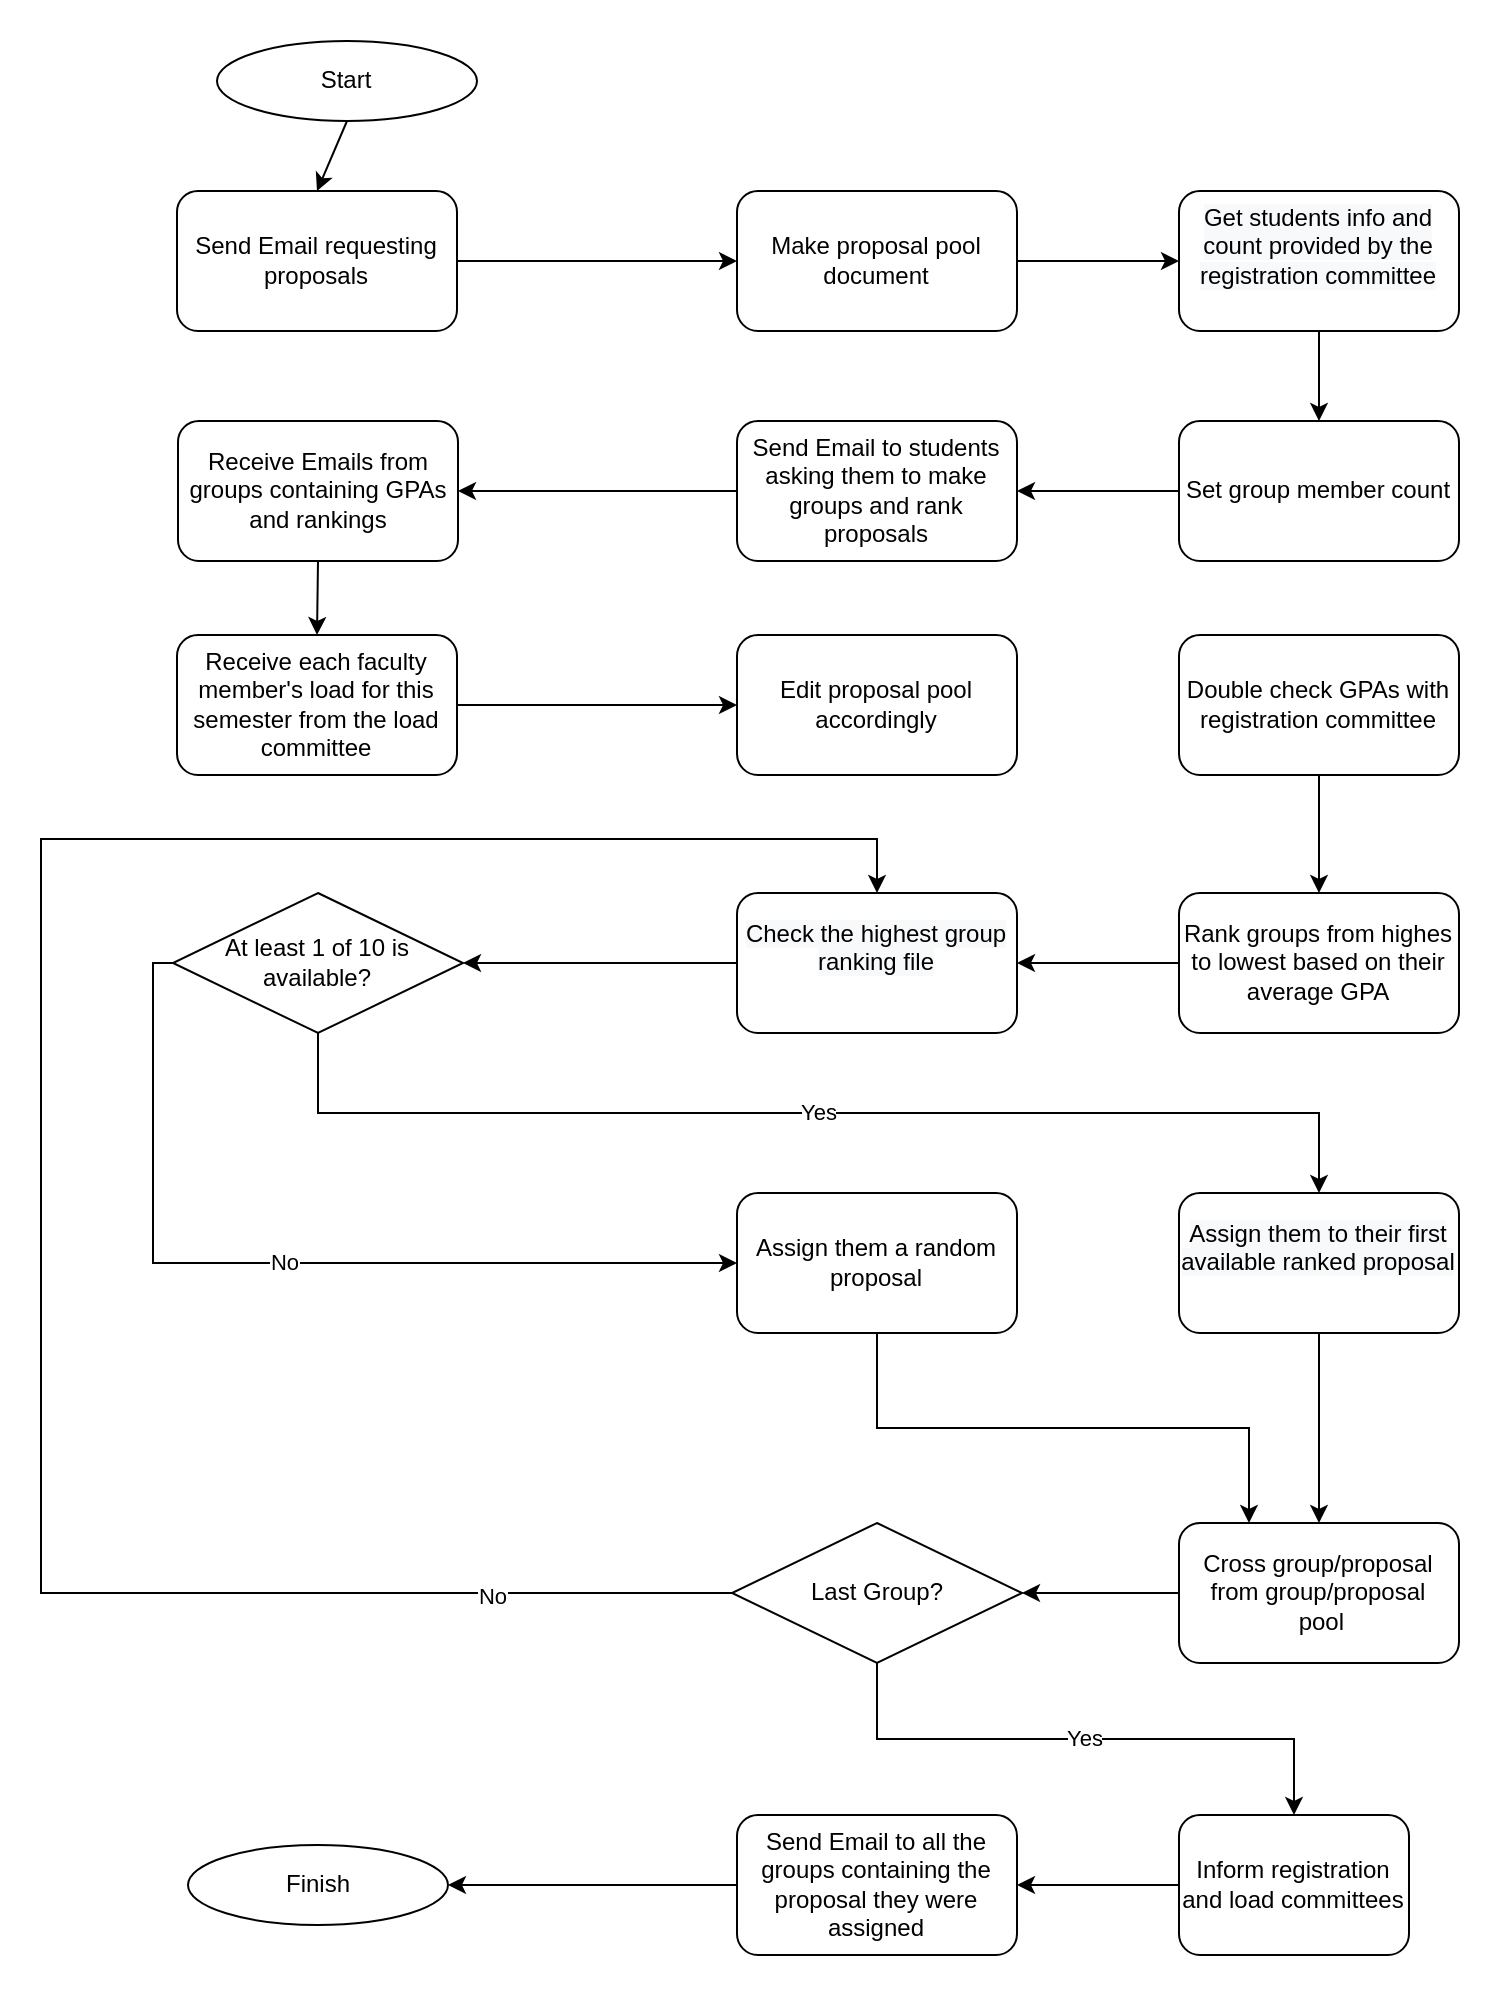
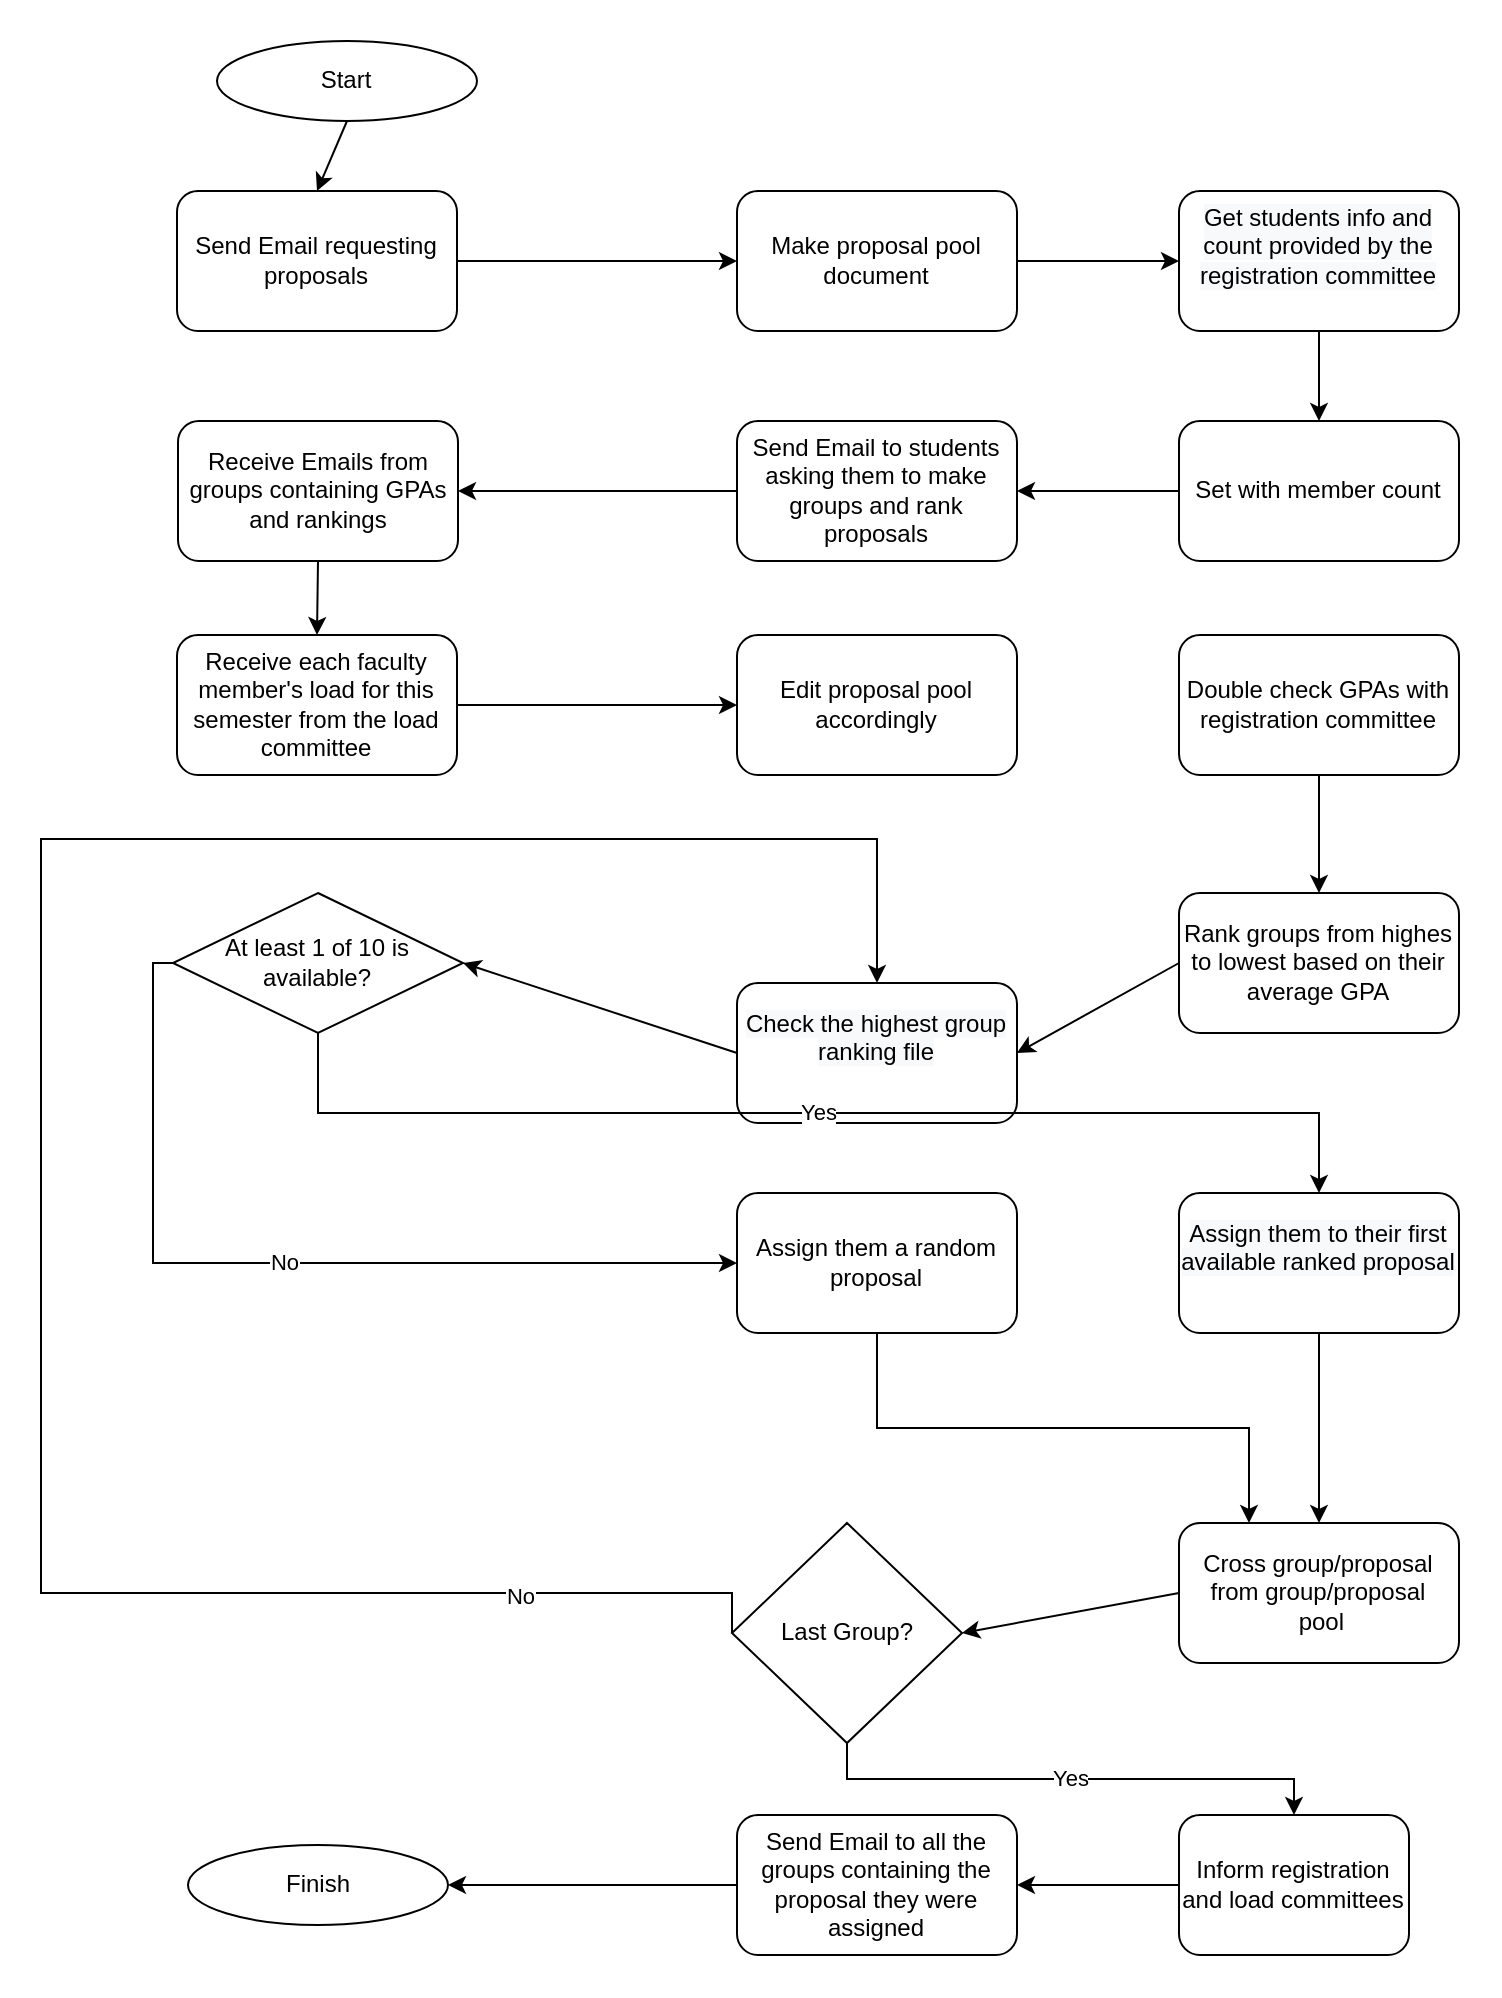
node "Set group member count": label "Set group member count" -> "Set with member count"
node "Check the highest group ranking file": moved (877, 963) -> (877, 1053)
node "Last Group?": size 290x140 -> 230x220
